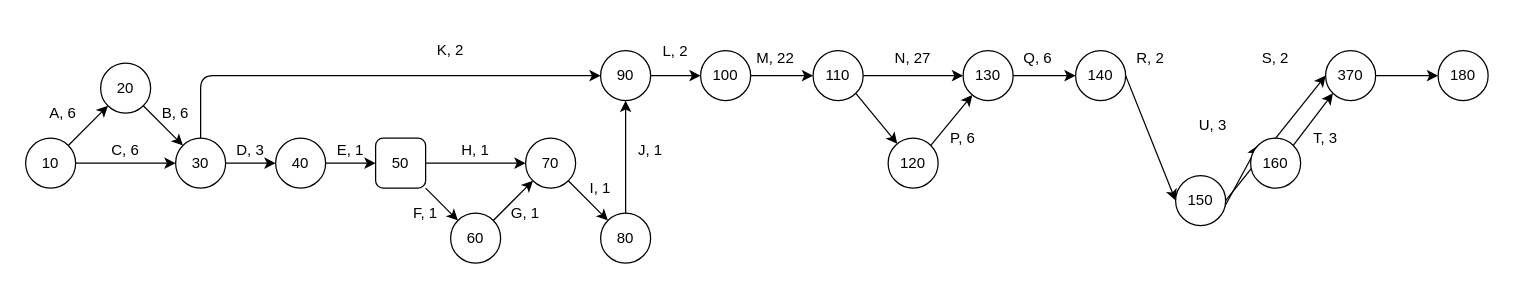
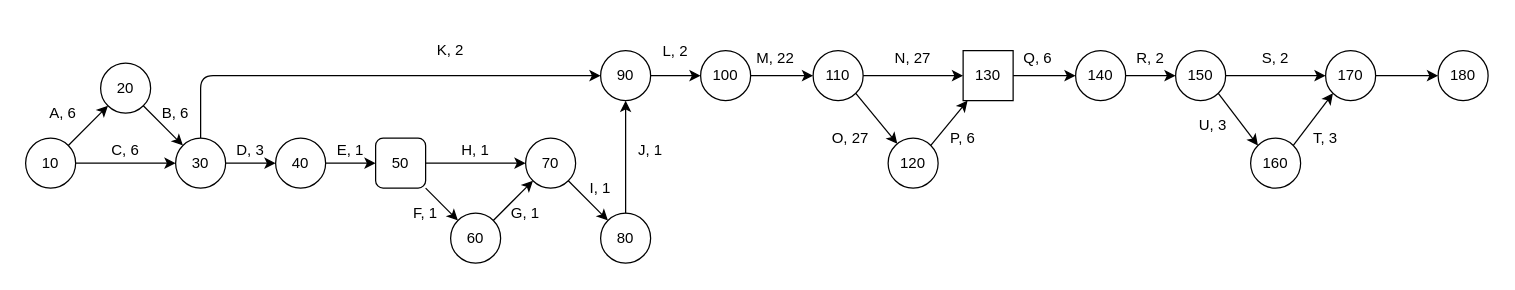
node "130": shape ellipse -> rectangle
node "370": label "370" -> "170"
node "O, 27": added
node "150": moved (1201, 201) -> (1201, 76)
